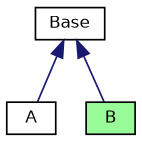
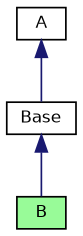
edge "A" -> "Base": reversed
